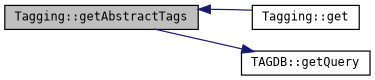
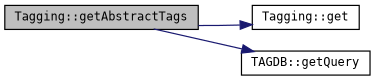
edge "Tagging::get" -> "Tagging::getAbstractTags": reversed
